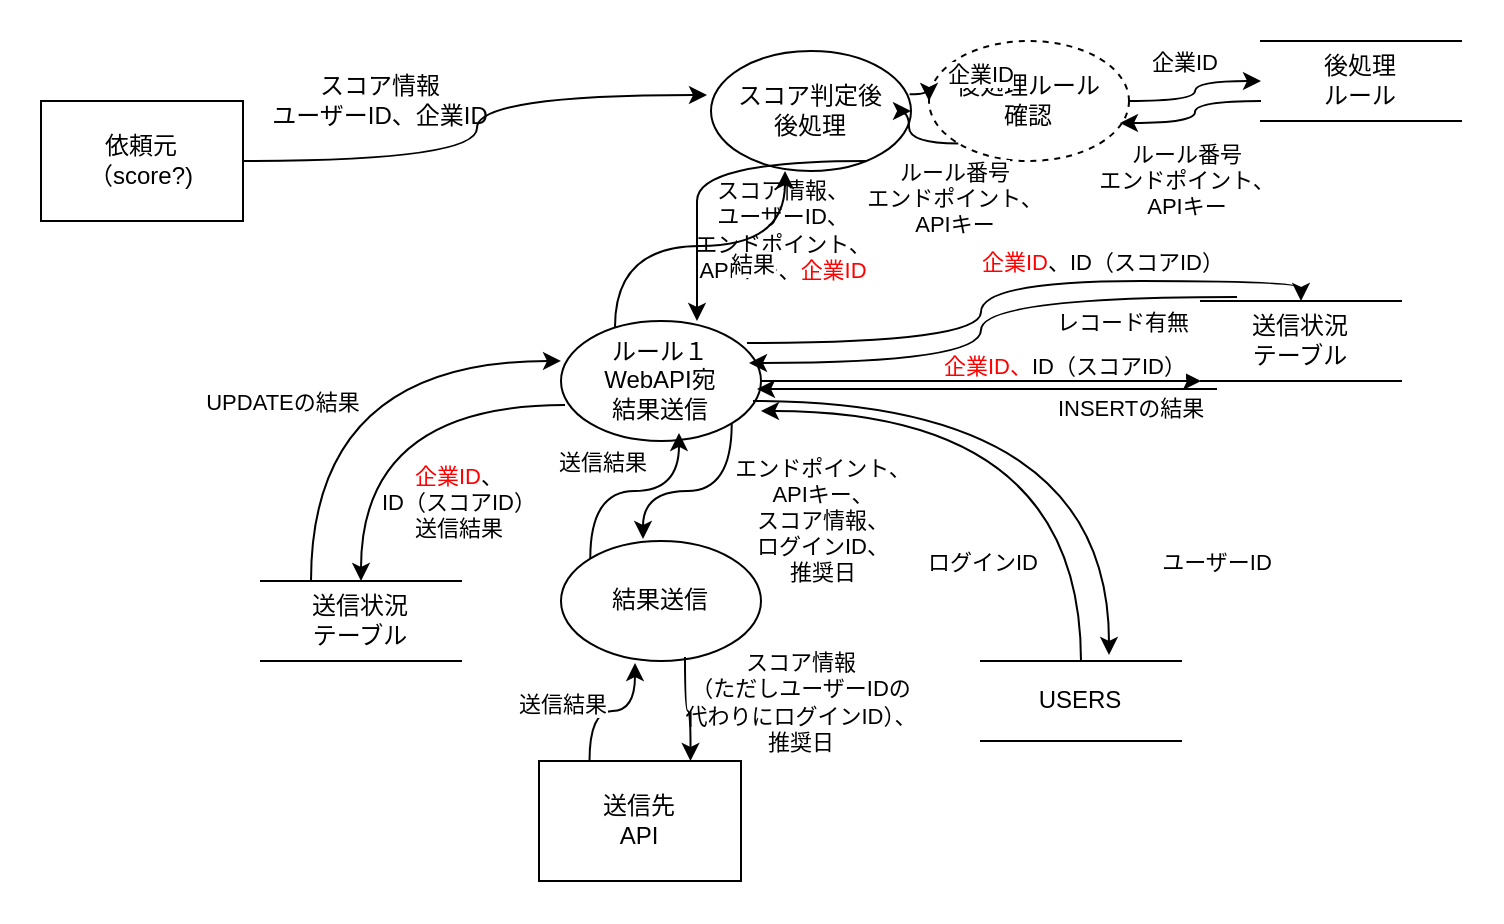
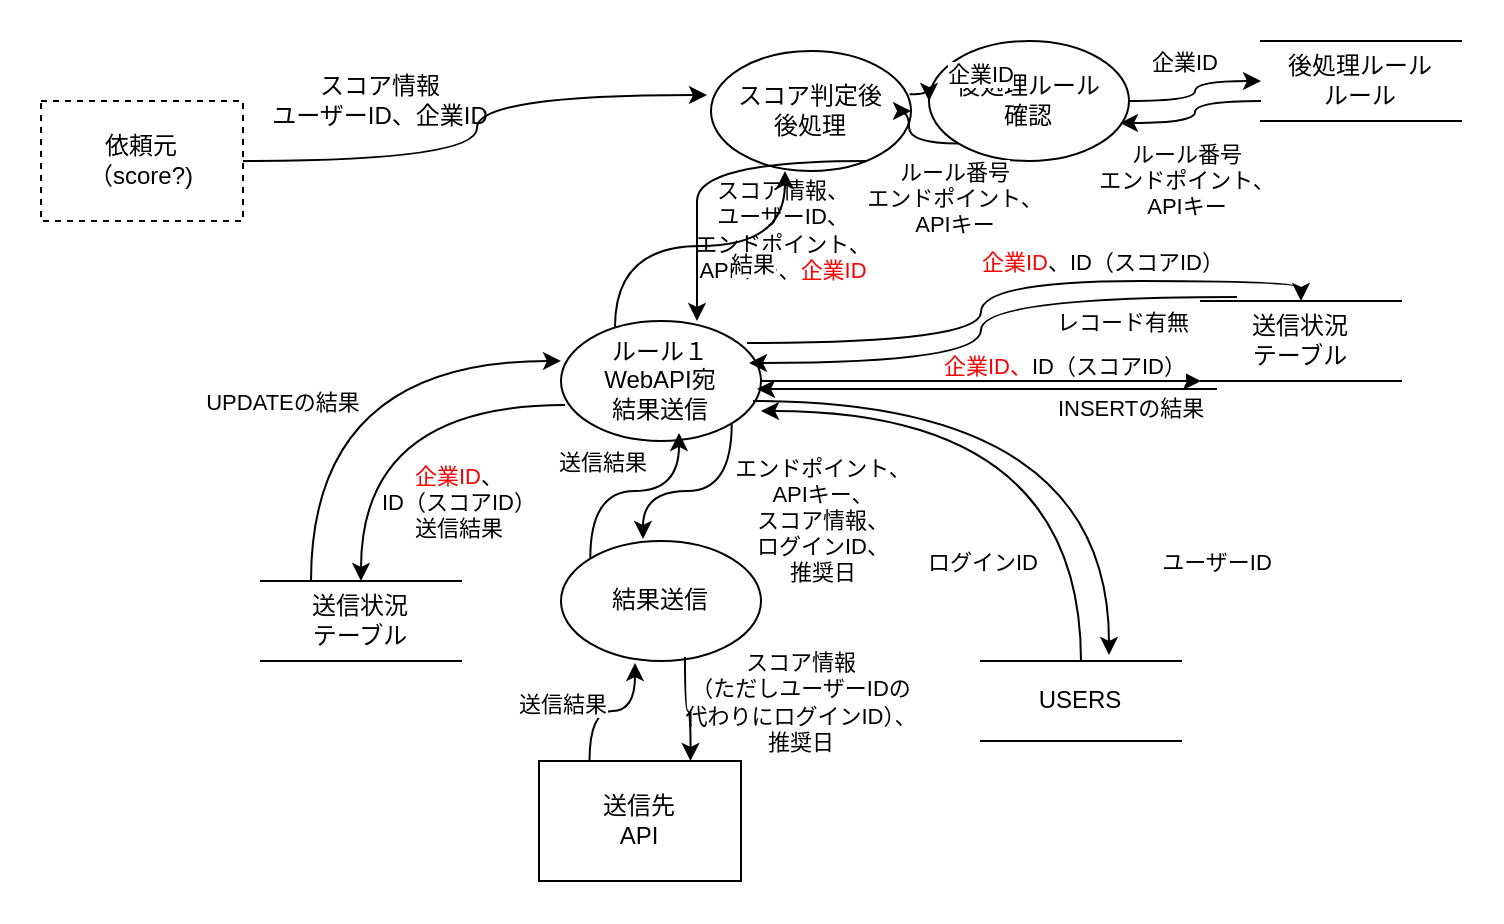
node "後処理 ルール": label "後処理 ルール" -> "後処理ルール ルール"
node "後処理ルール 確認": style dashed -> solid
node "依頼元 （score?)": style solid -> dashed
